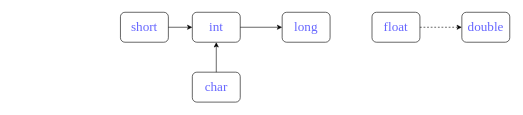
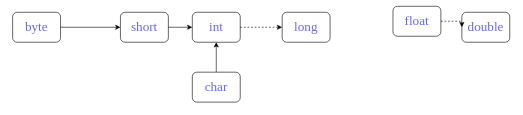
node "byte": added
edge "byte" -> "short": added
edge "int" -> "long": style solid -> dashed
node "float": moved (396, 27) -> (417, 21)
